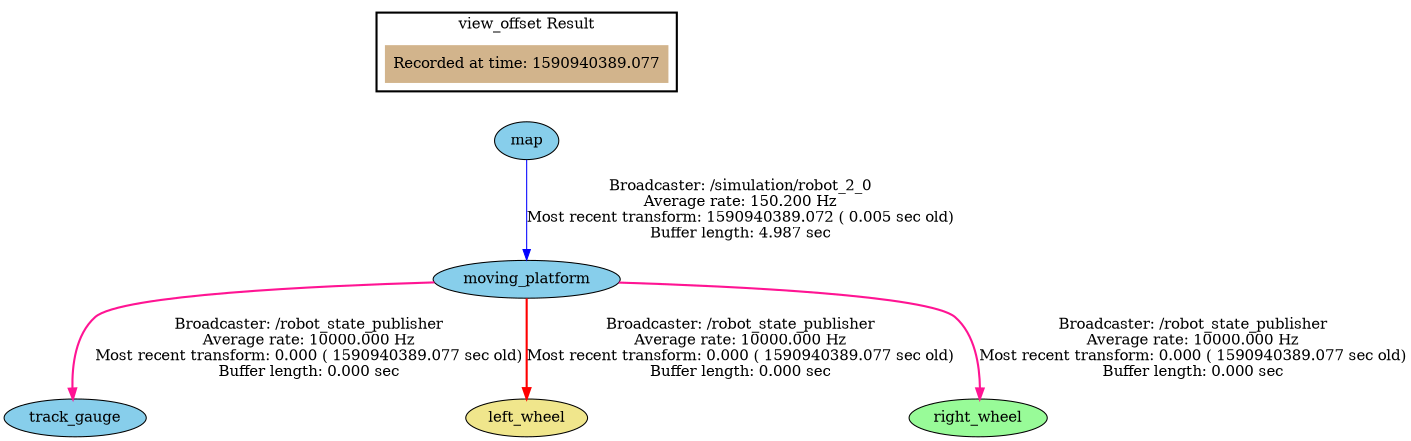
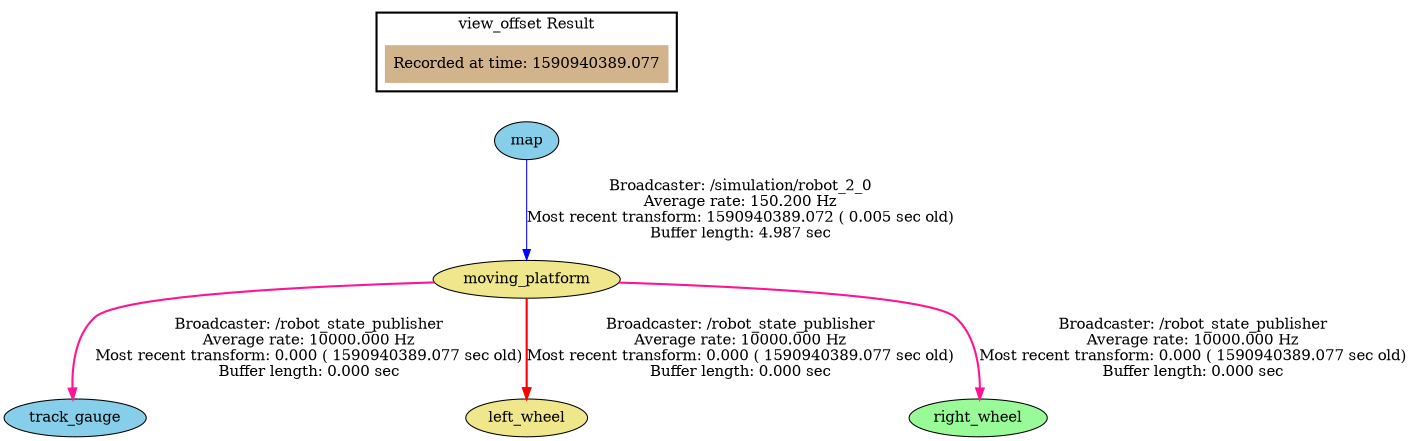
node "moving_platform": fillcolor skyblue -> khaki
